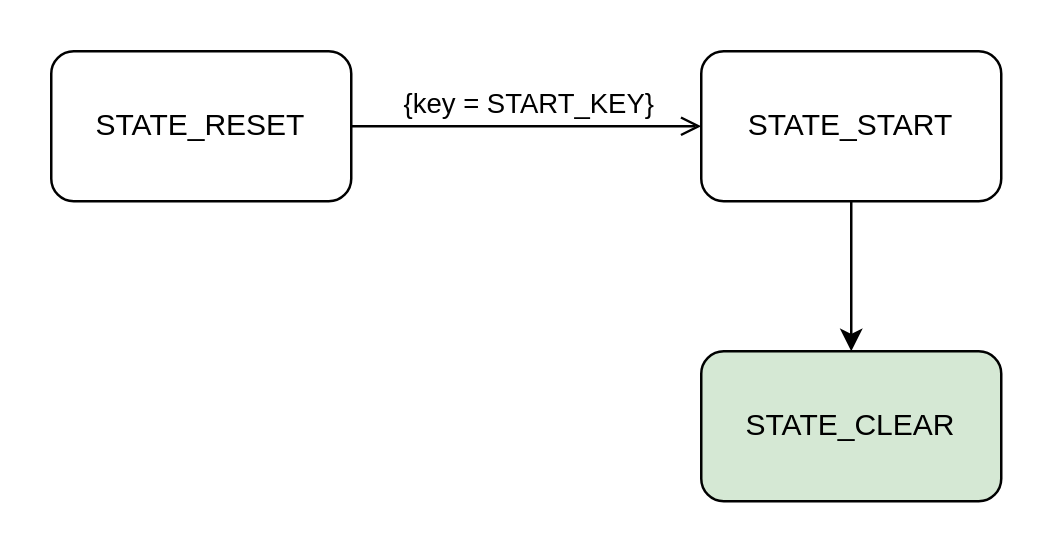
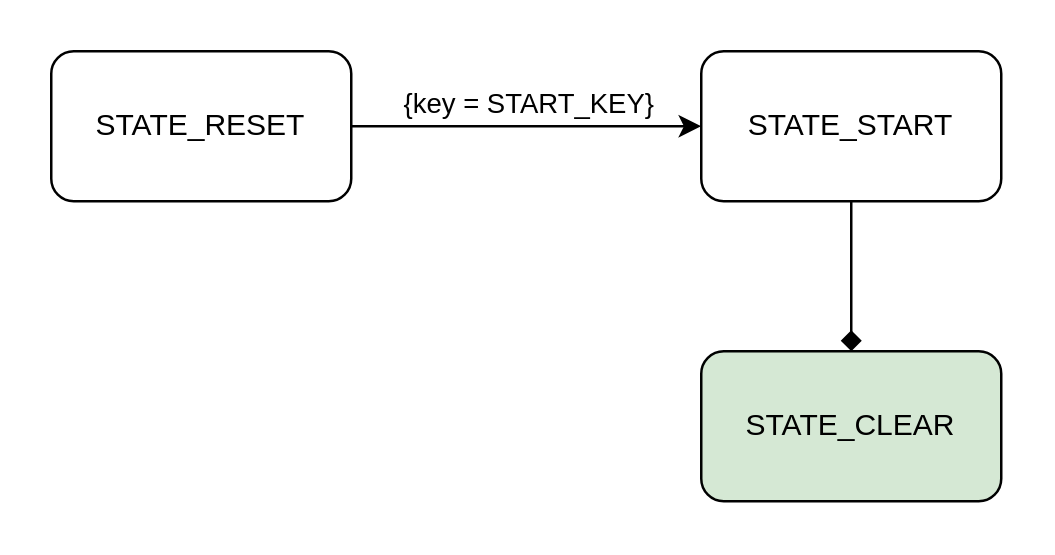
edge "STATE_RESET" -> "STATE_START": arrowhead open -> classic
edge "STATE_START" -> "STATE_CLEAR": arrowhead classic -> diamond
